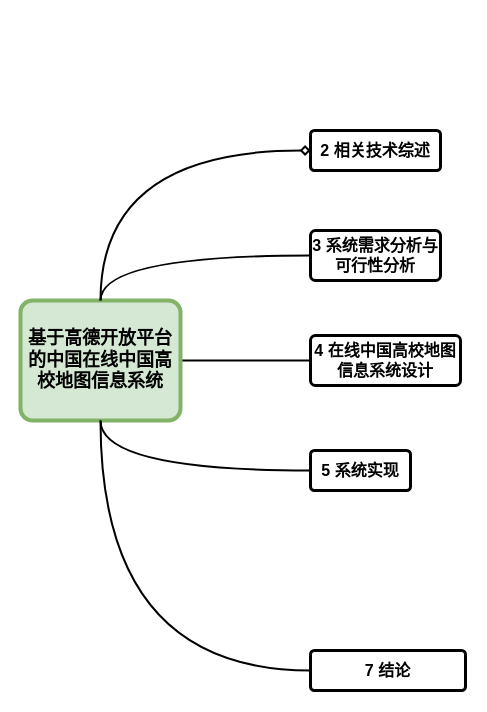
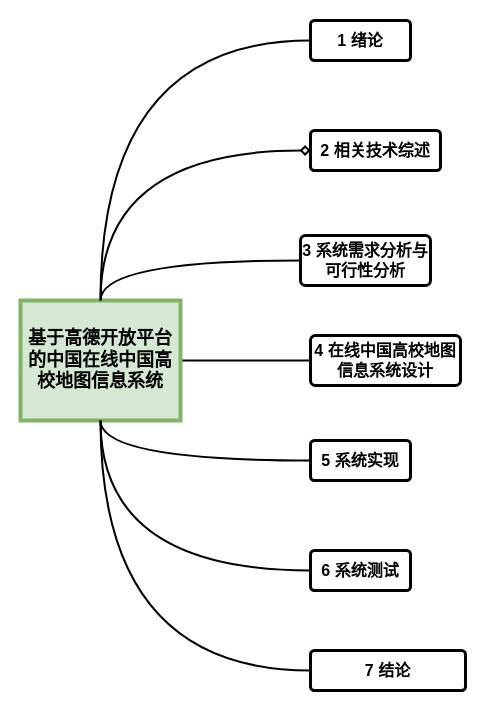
node "1 绪论": added
edge "1 绪论" -- "基于高德开放平台的中国在线中国高校地图信息系统": added
node "3 系统需求分析与可行性分析": moved (376, 256) -> (366, 261)
node "基于高德开放平台的中国在线中国高校地图信息系统": shape rounded rectangle -> rectangle
node "5 系统实现": moved (361, 471) -> (361, 461)
edge "基于高德开放平台的中国在线中国高校地图信息系统" -- "6 系统测试": added
node "6 系统测试": added
